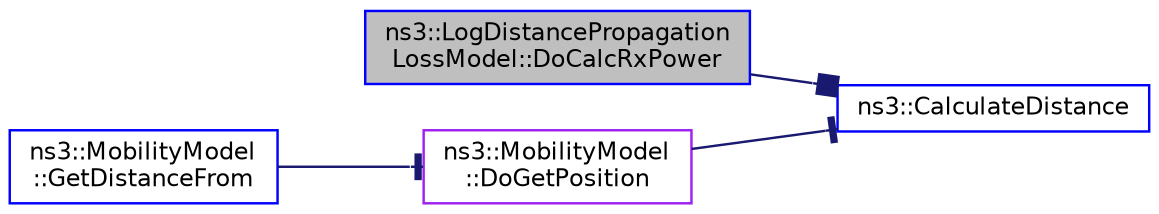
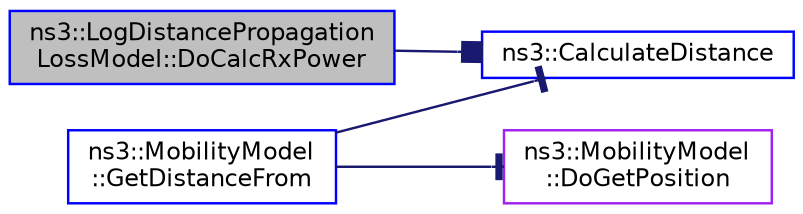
edge "ns3::MobilityModel ::DoGetPosition" -> "ns3::CalculateDistance": now "ns3::MobilityModel ::GetDistanceFrom" -> "ns3::CalculateDistance"
